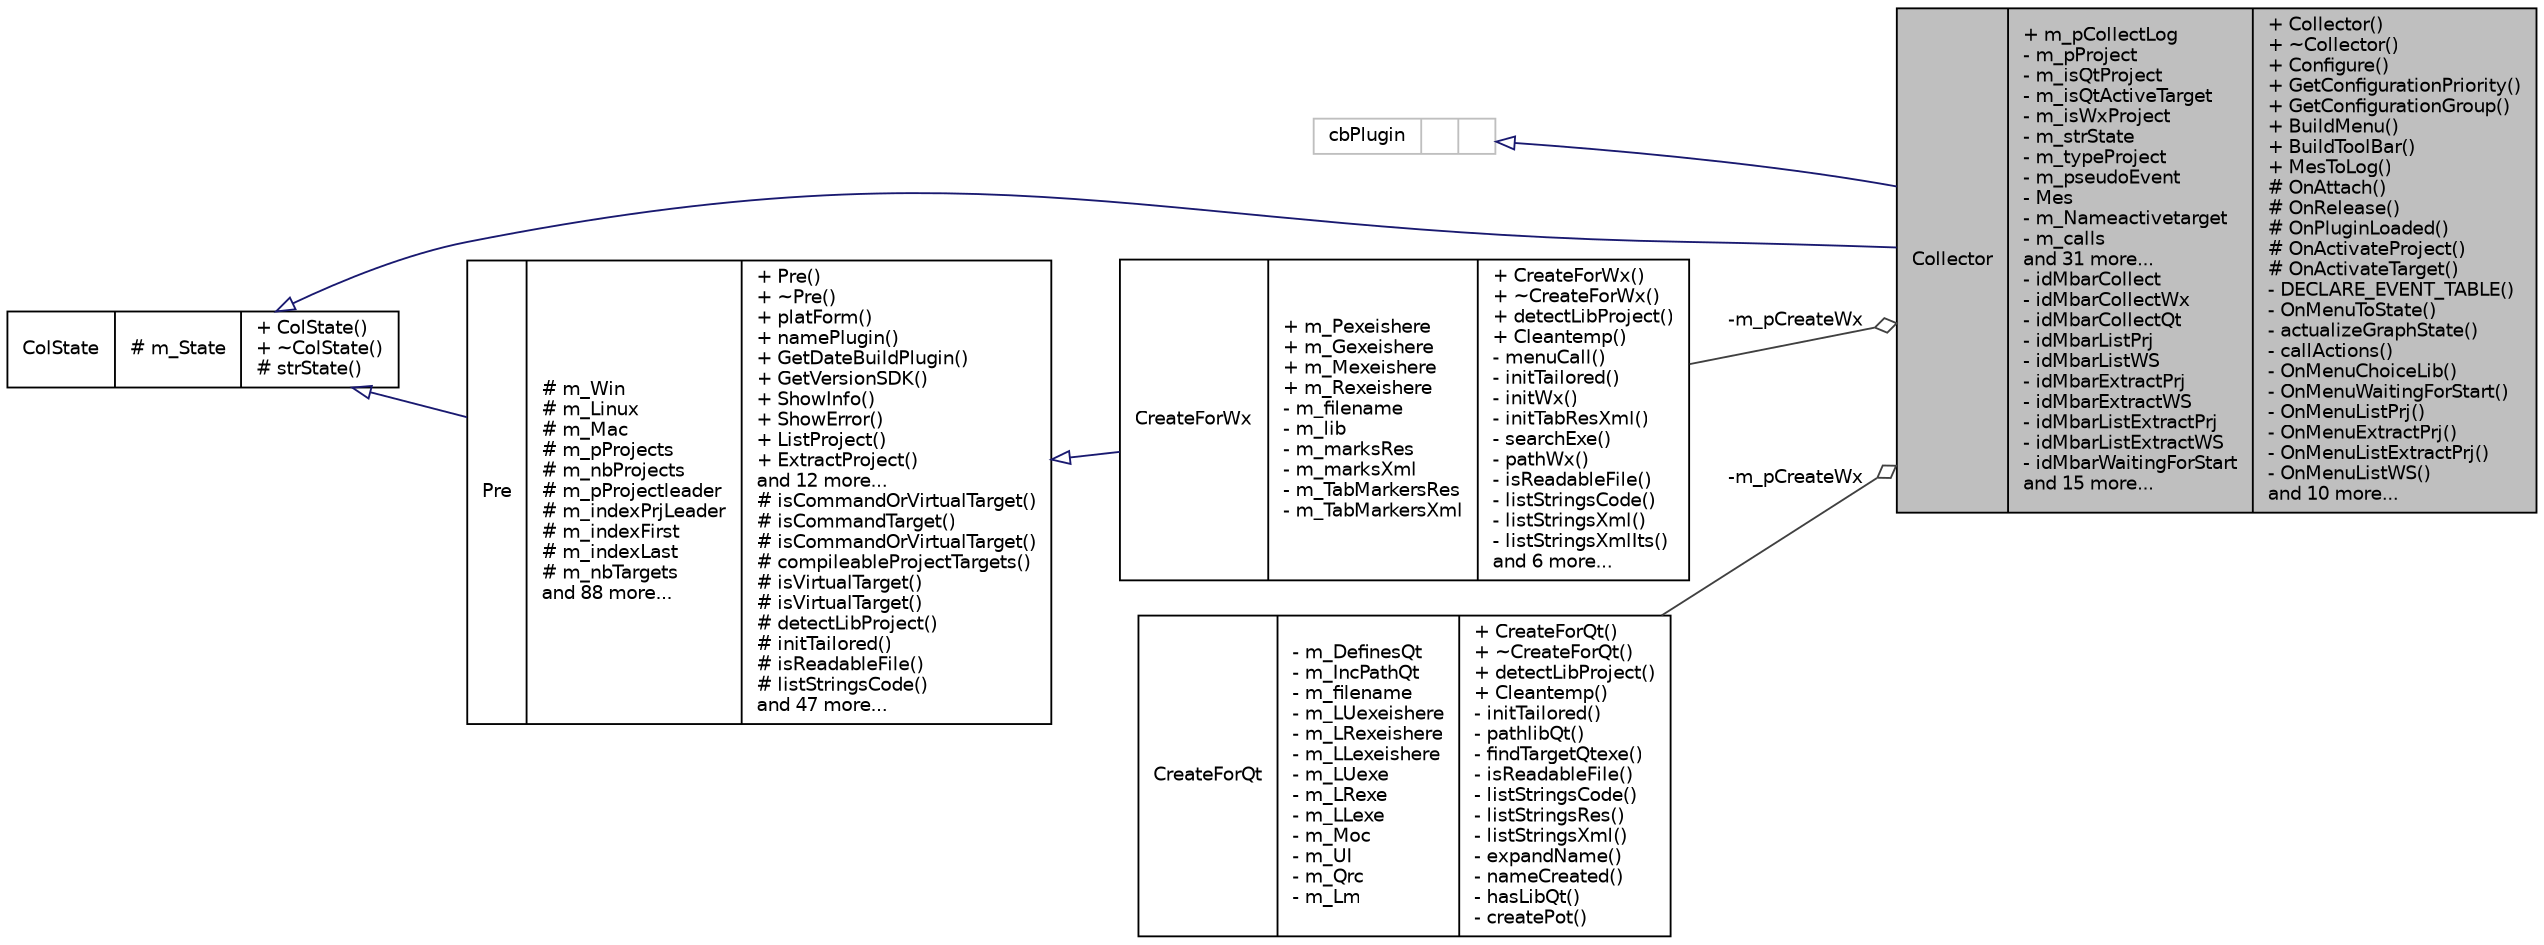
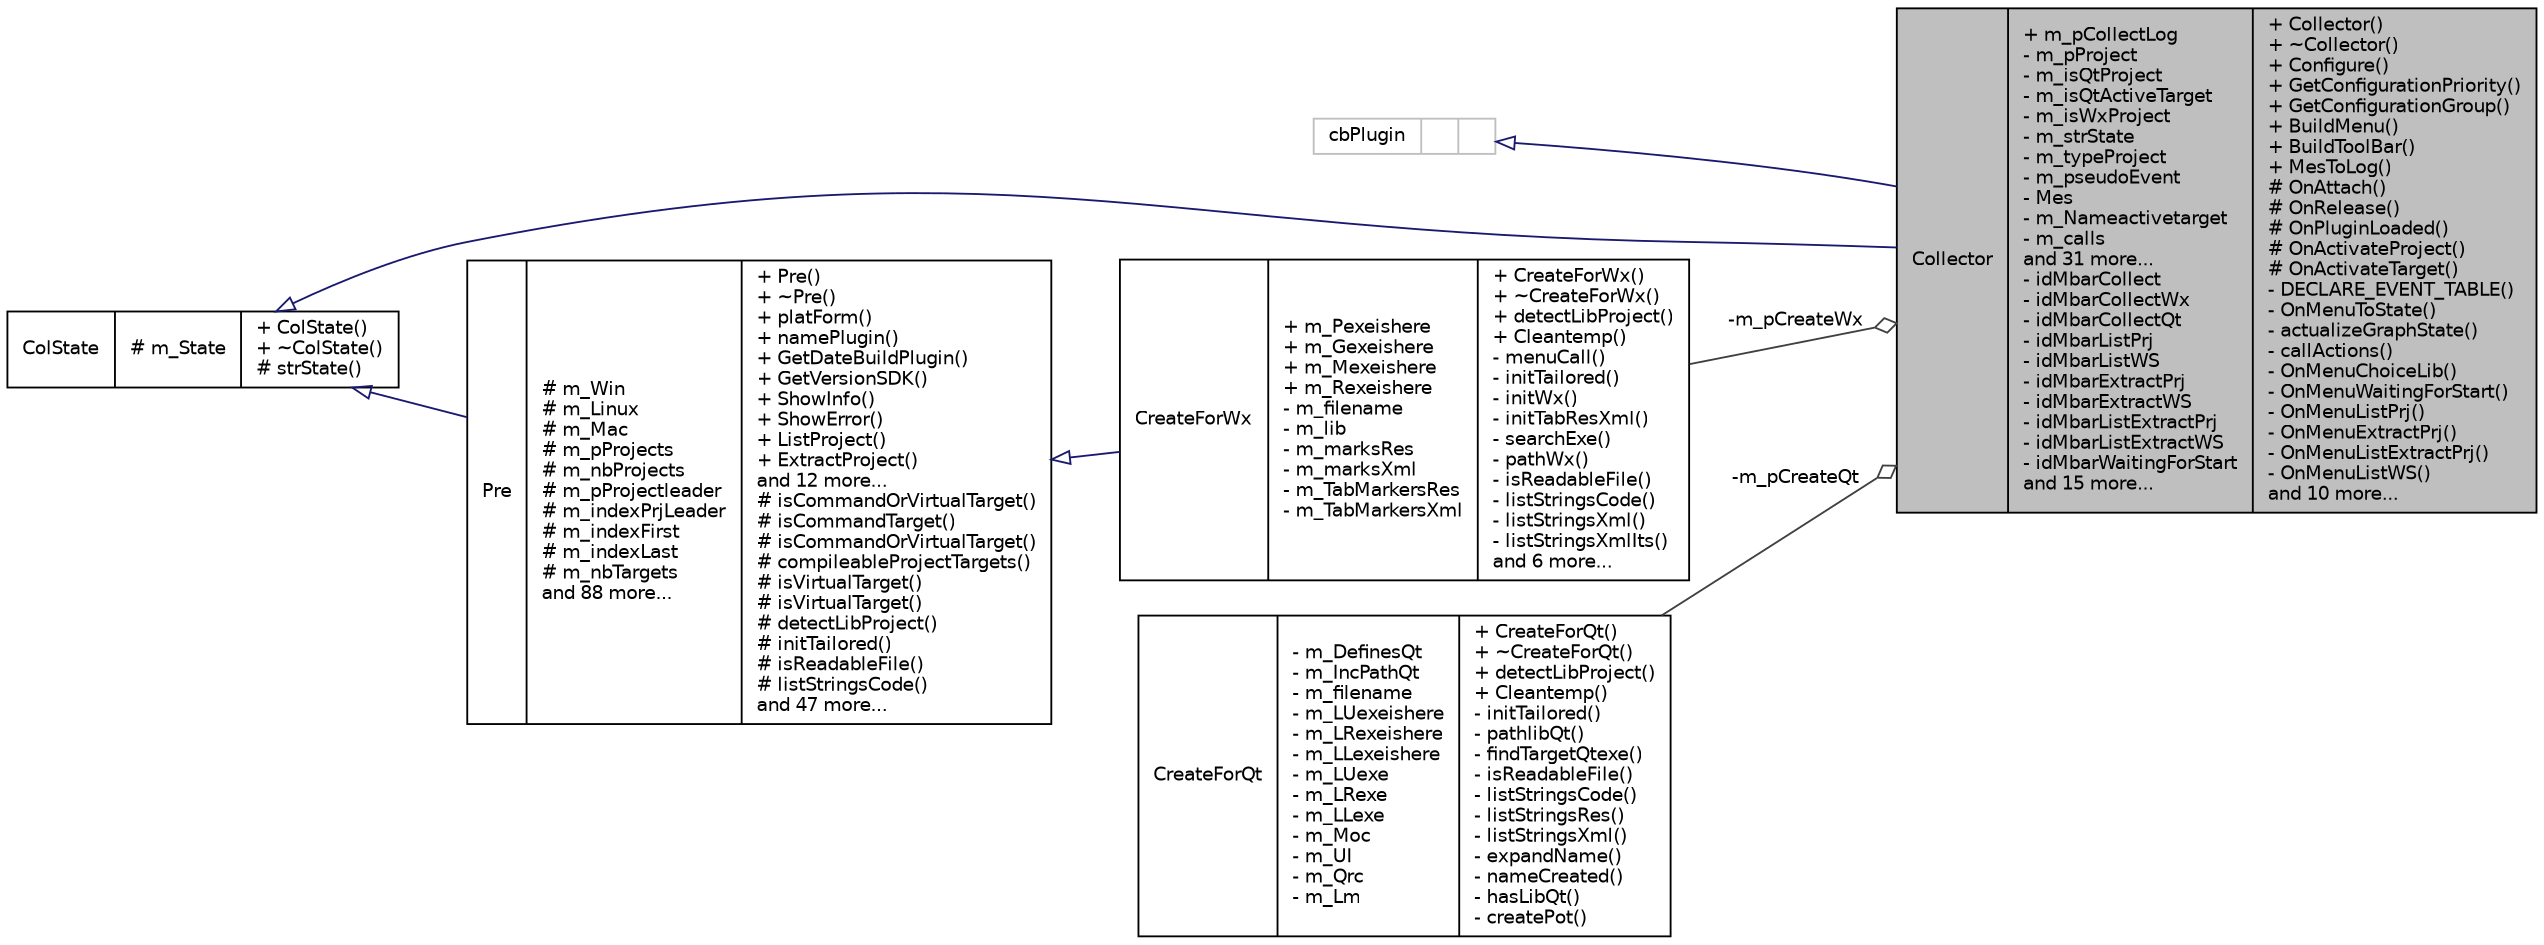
edge "CreateForQt" -> "Collector": label " -m_pCreateWx" -> " -m_pCreateQt"
